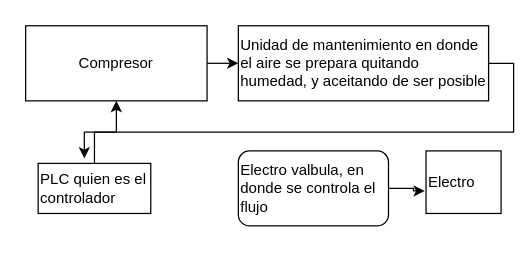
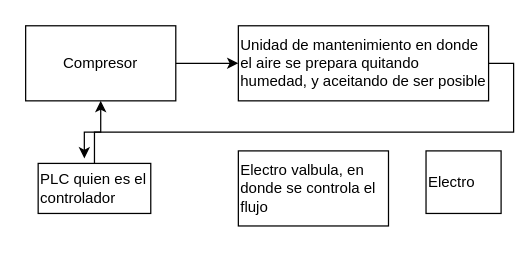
node "Compresor": size 181x75 -> 150x75
node "Electro valbula, en donde se controla el flujo": shape rounded rectangle -> rectangle
edge "Electro valbula, en donde se controla el flujo" -> "Electro": removed
